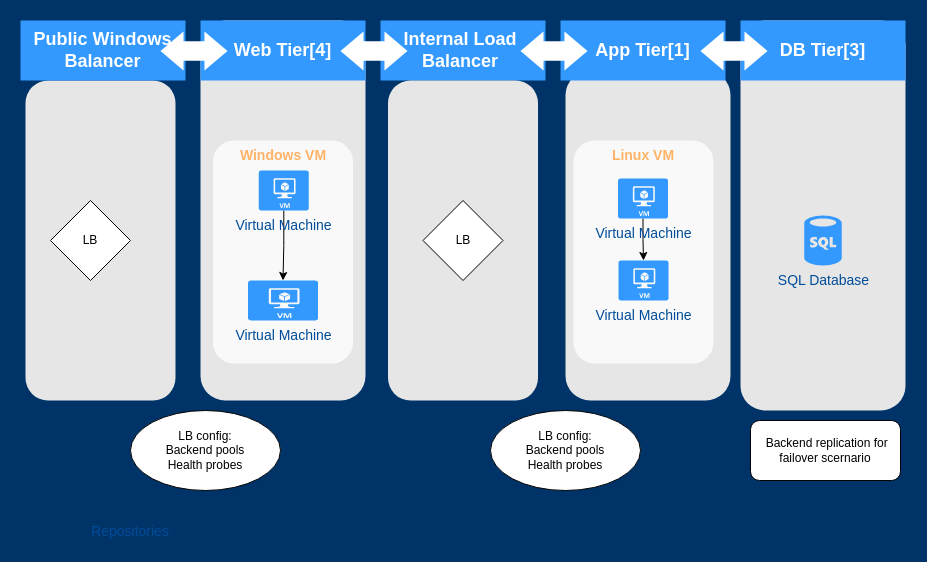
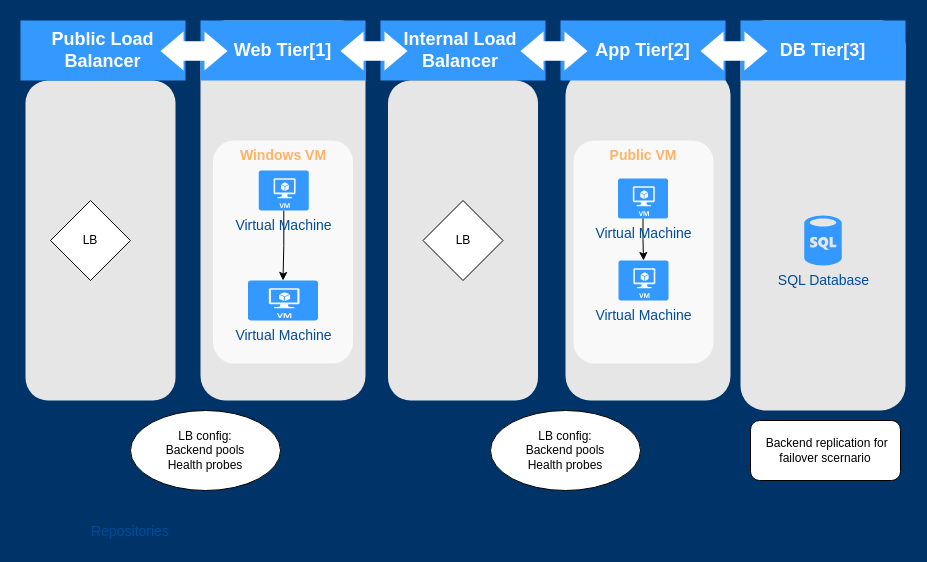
node "Public Windows Balancer": label "Public Windows Balancer" -> "Public Load Balancer"
node "Web Tier[4]": label "Web Tier[4]" -> "Web Tier[1]"
node "App Tier[1]": label "App Tier[1]" -> "App Tier[2]"
node "Linux VM": label "Linux VM" -> "Public VM"
